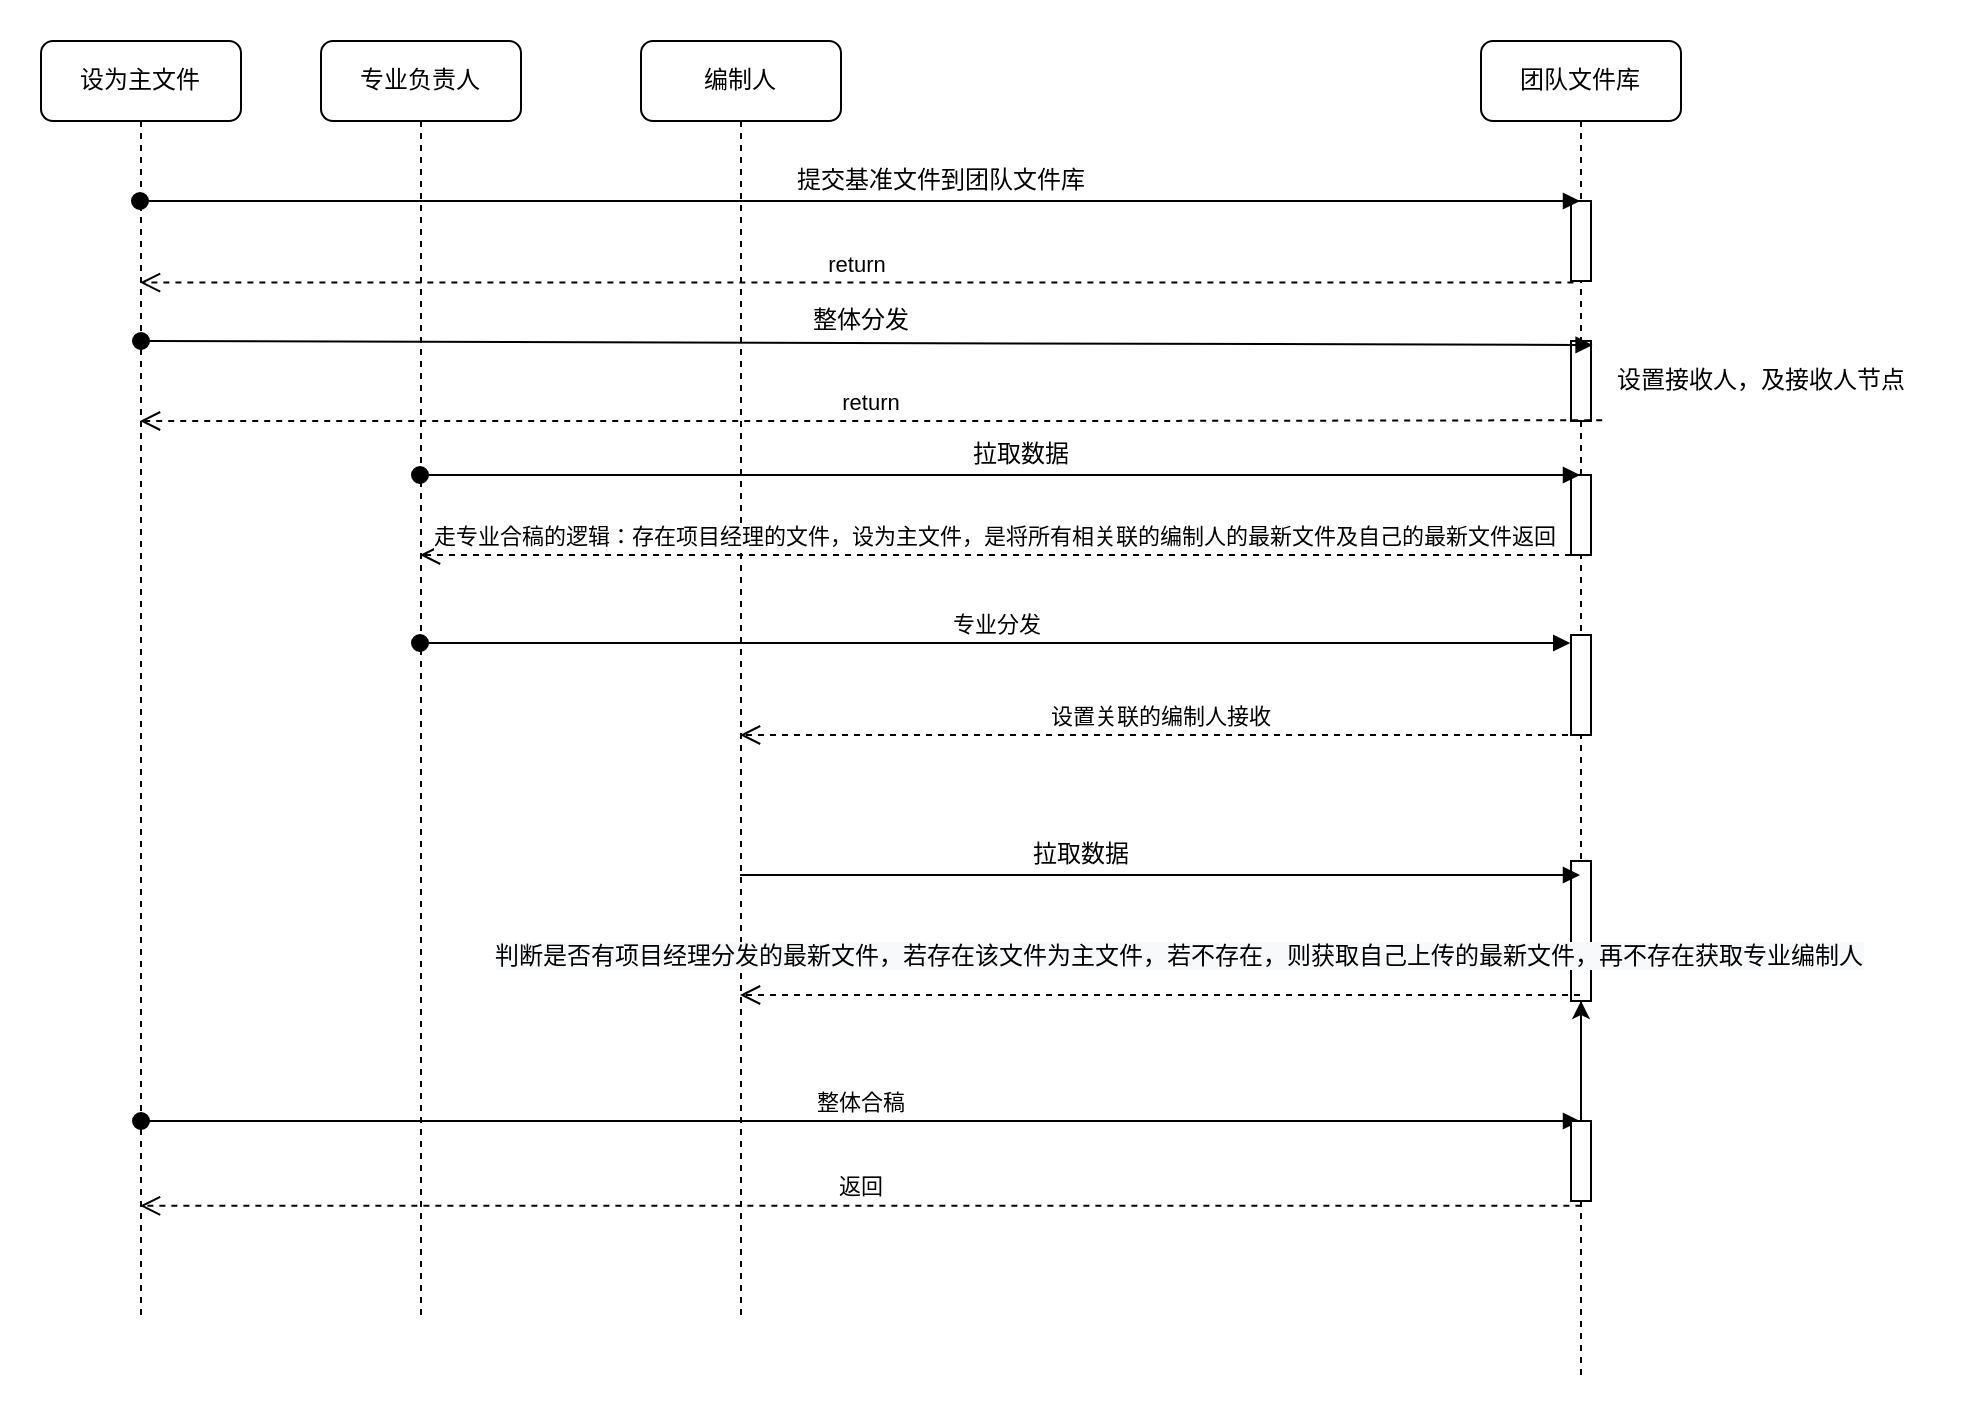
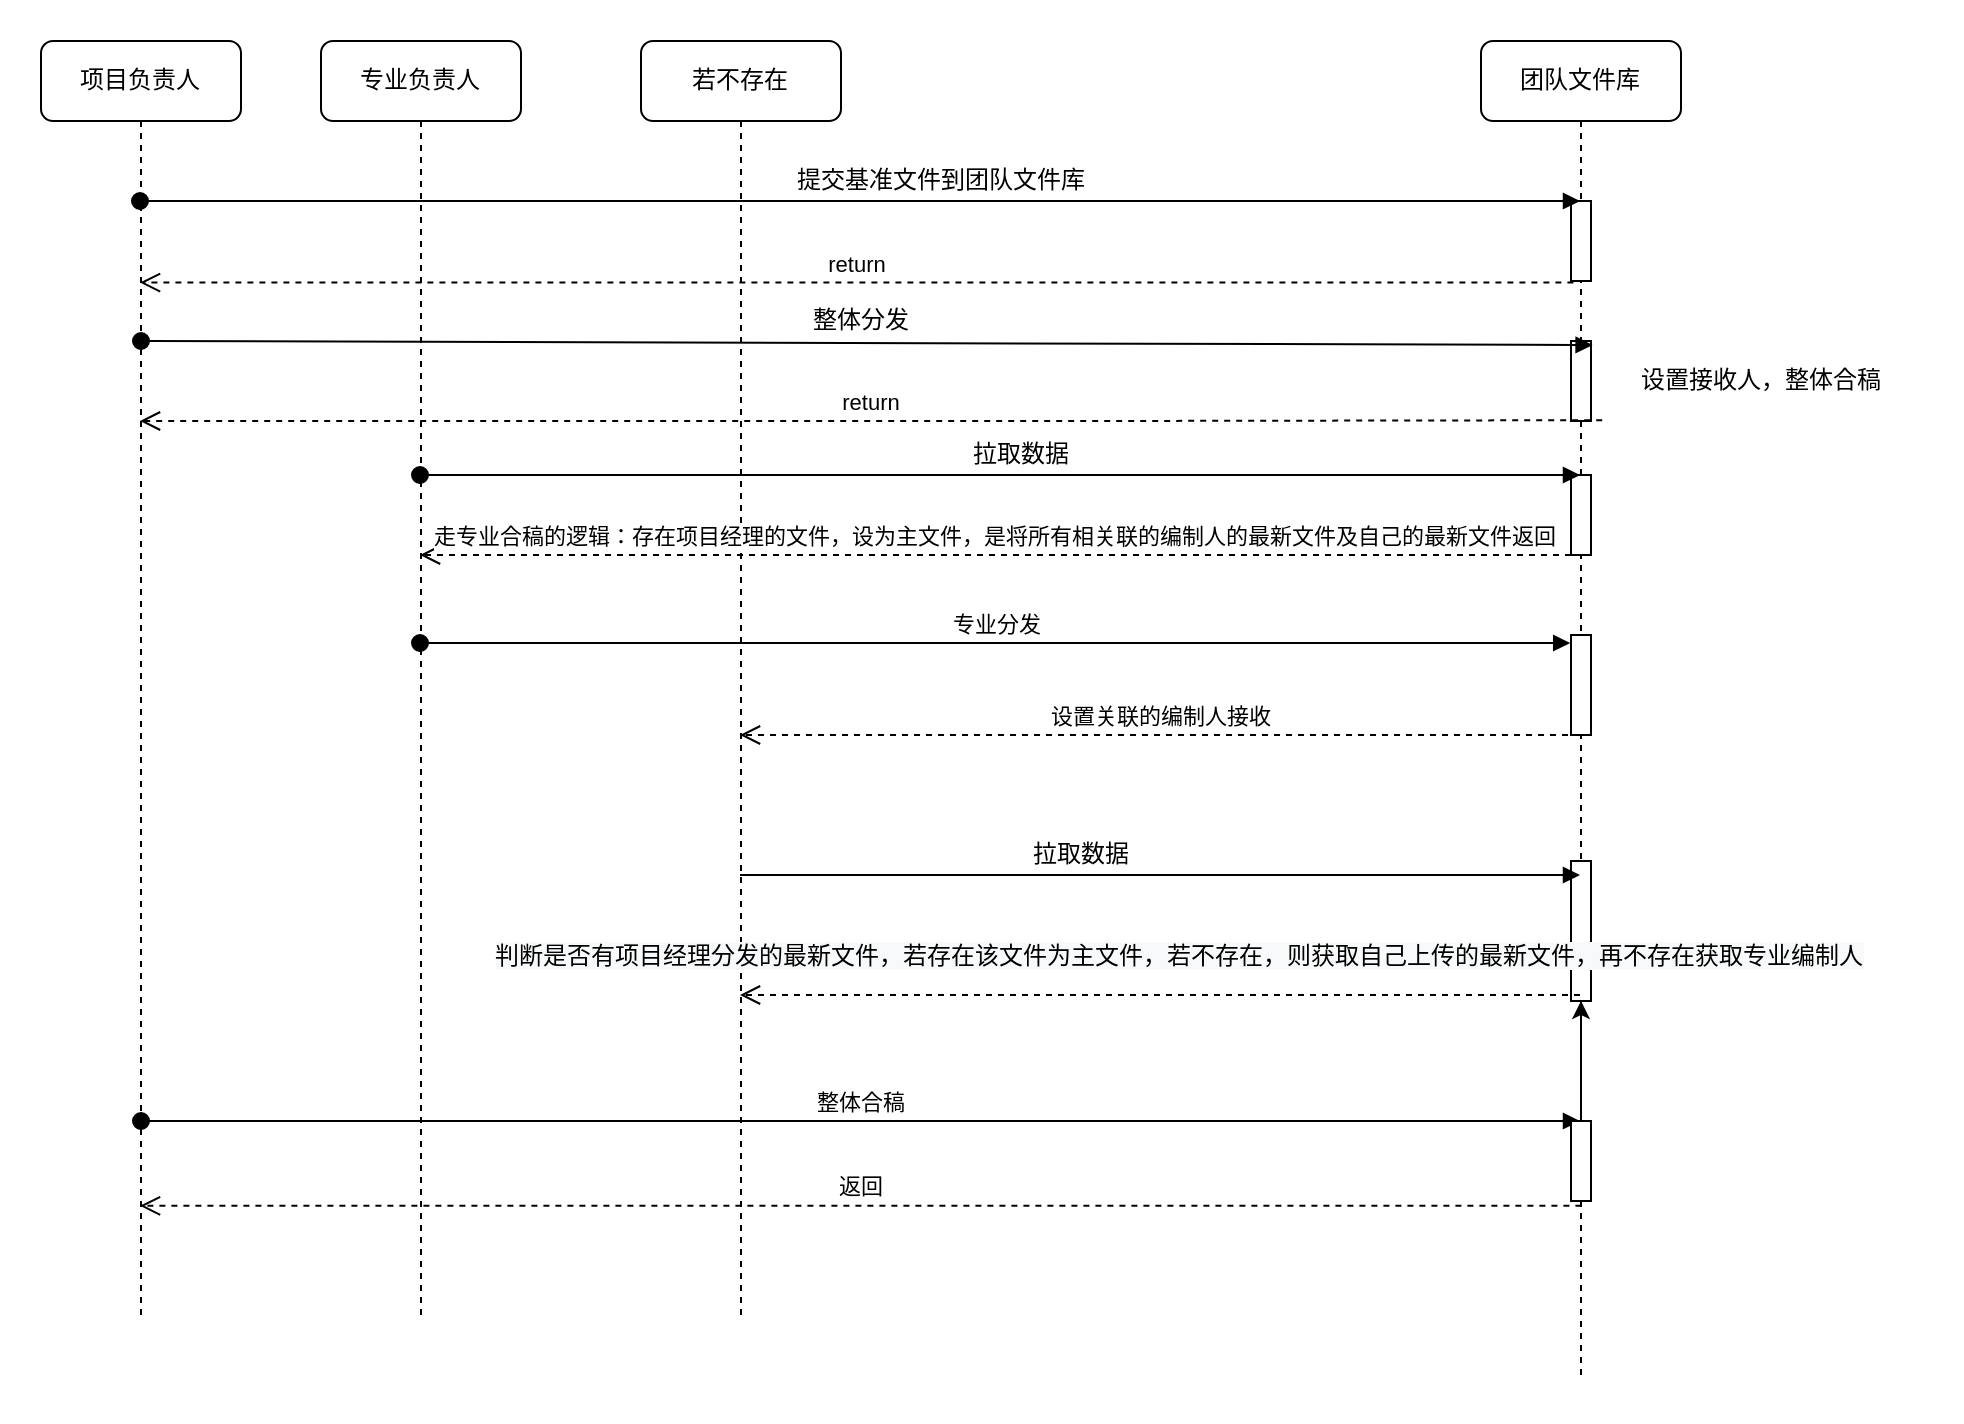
node "设为主文件": label "设为主文件" -> "项目负责人"
node "编制人": label "编制人" -> "若不存在"
node "设置接收人，及接收人节点": label "设置接收人，及接收人节点" -> "设置接收人，整体合稿"
